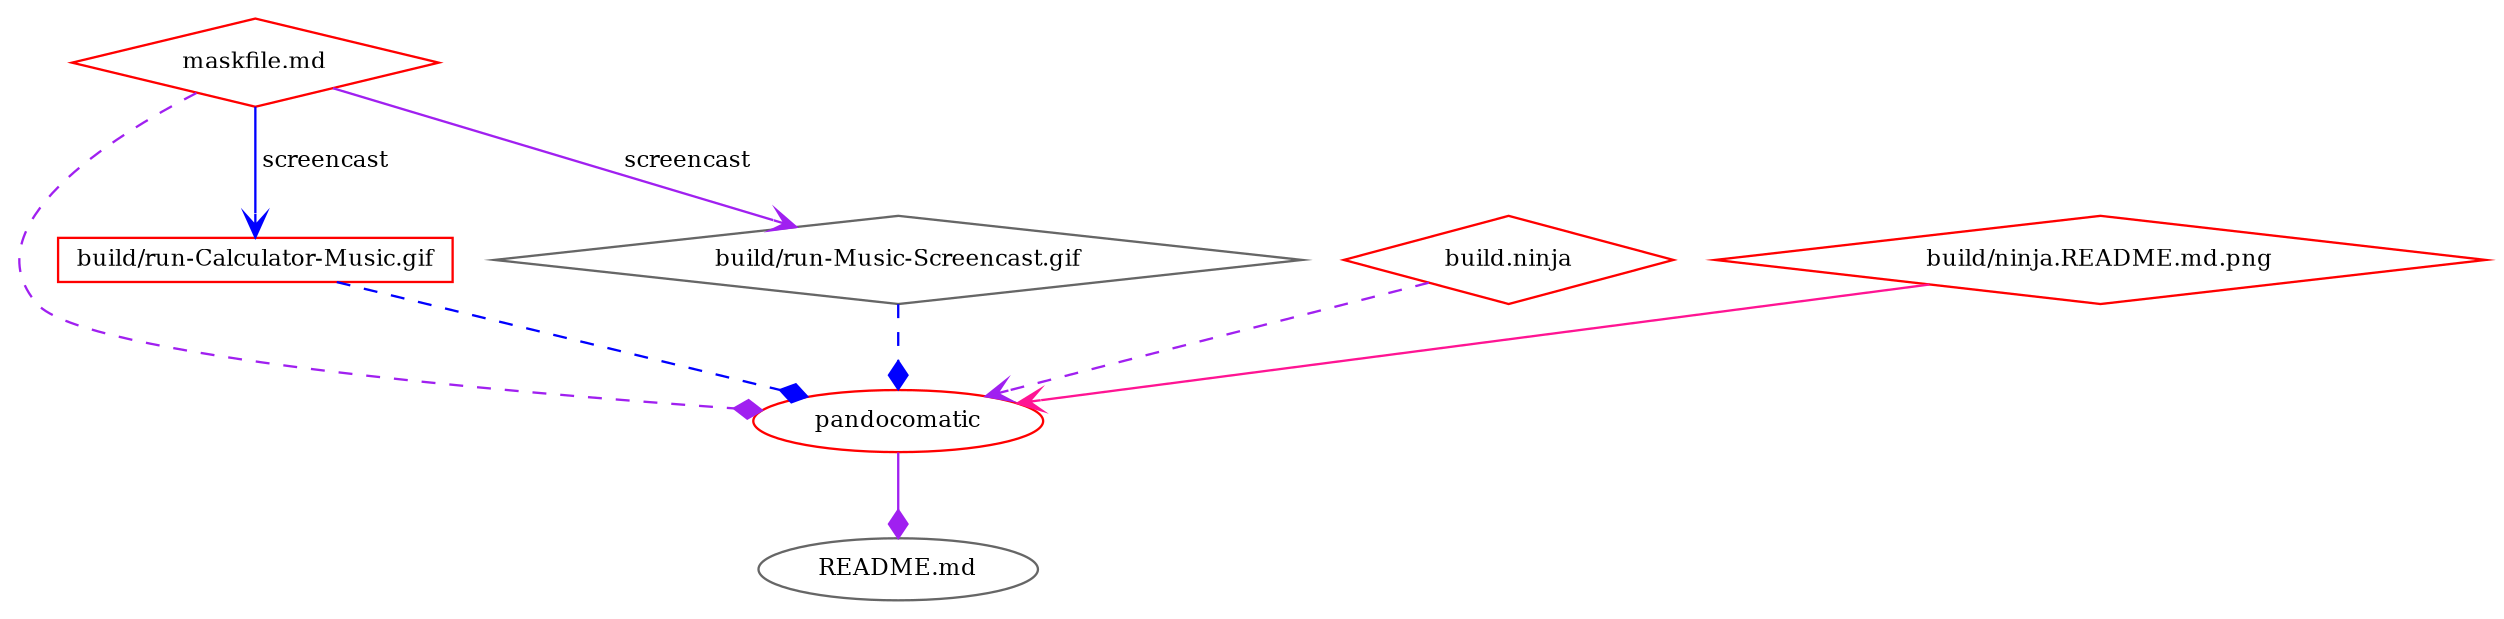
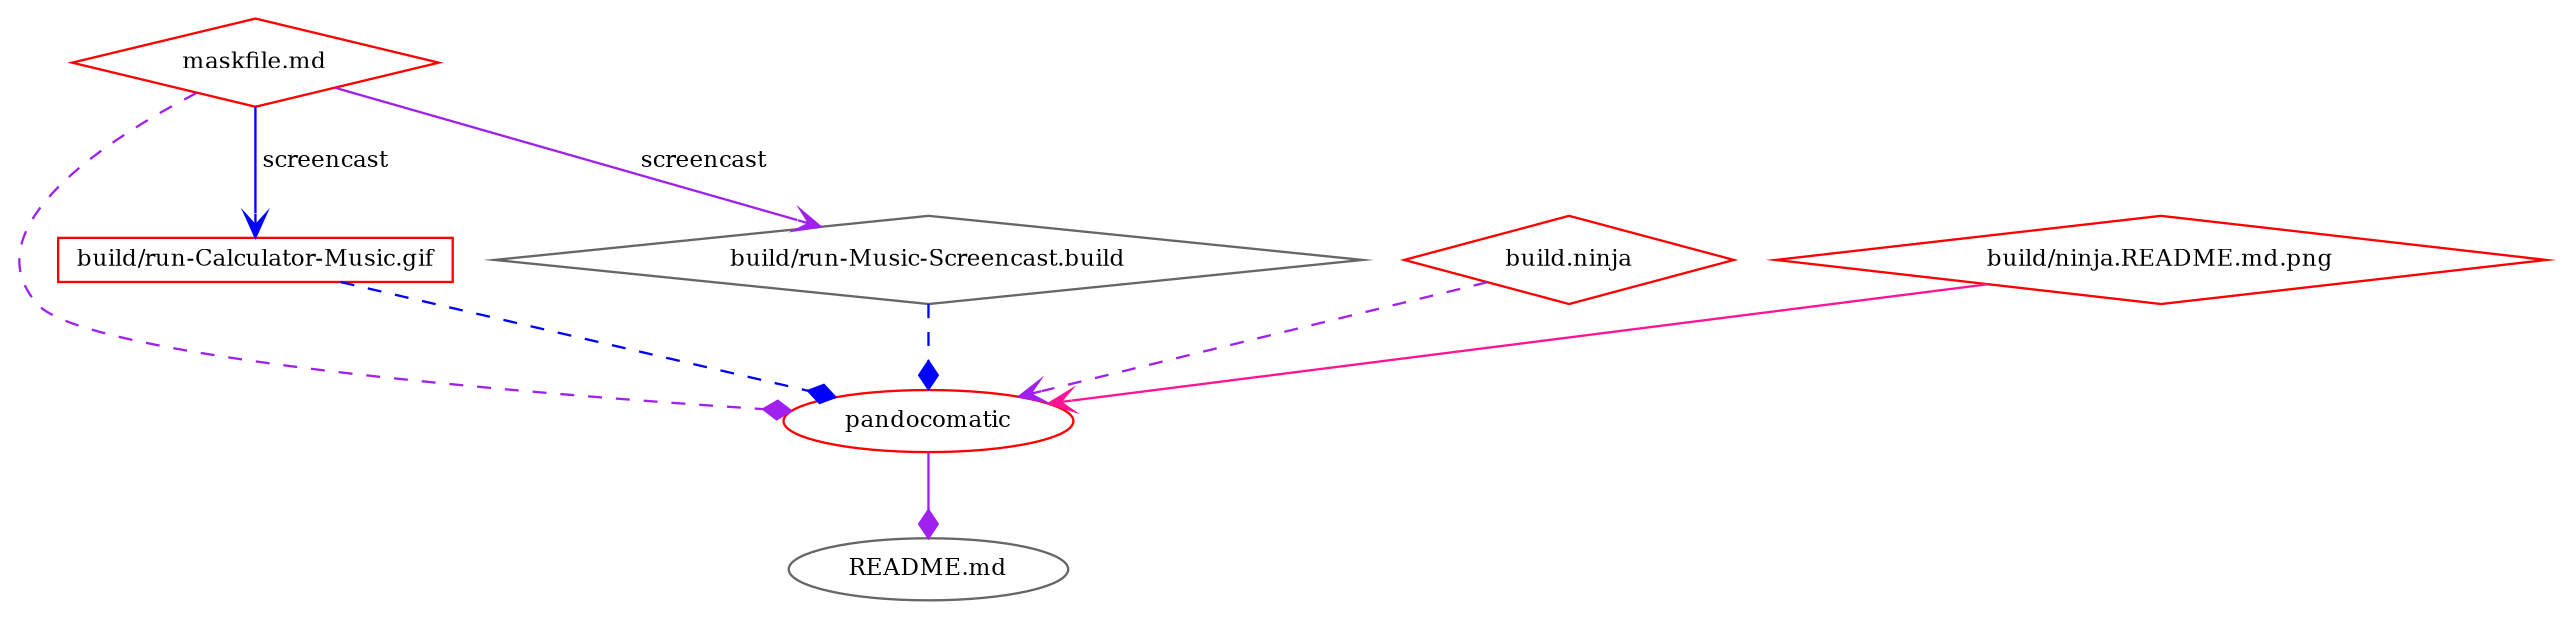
node "build/run-Music-Screencast.gif": label "build/run-Music-Screencast.gif" -> "build/run-Music-Screencast.build"
